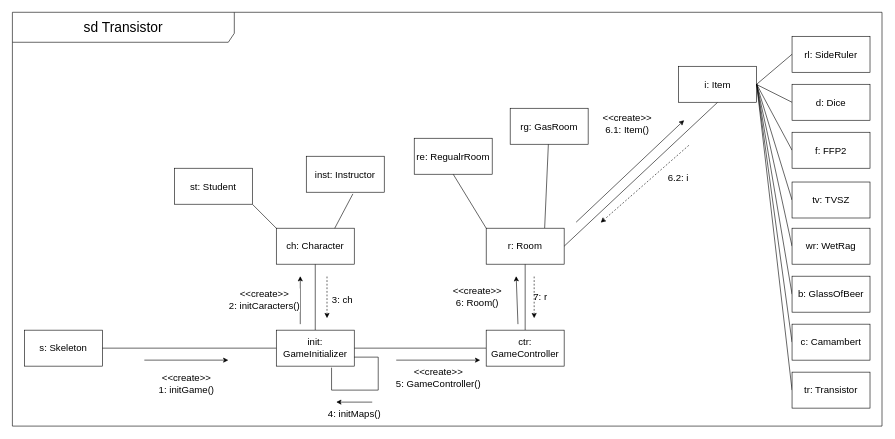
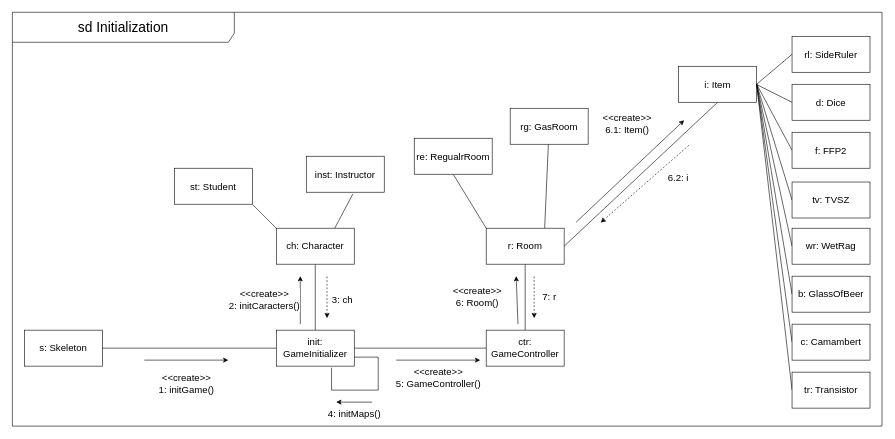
node "sd Transistor": label "sd Transistor" -> "sd Initialization"
node "7: r": moved (540, 297) -> (549, 297)
